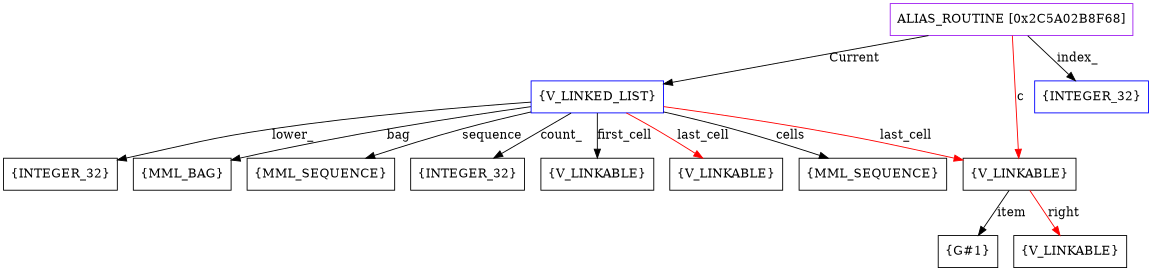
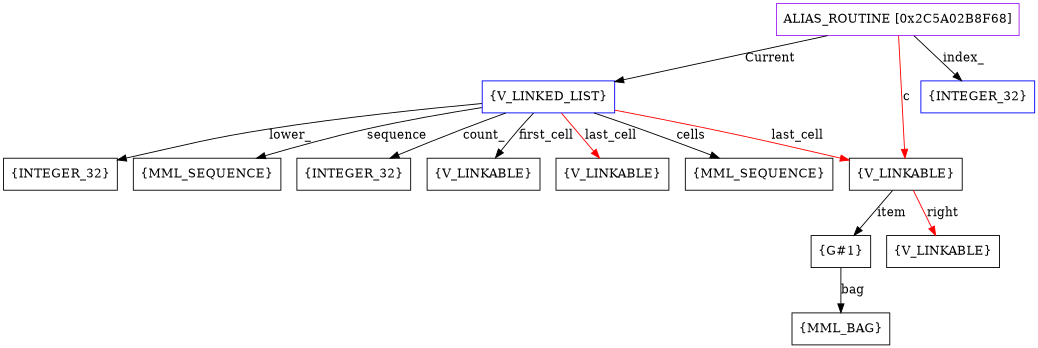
edge "{V_LINKED_LIST}" -> "{MML_BAG}": now "{G#1}" -> "{MML_BAG}"
